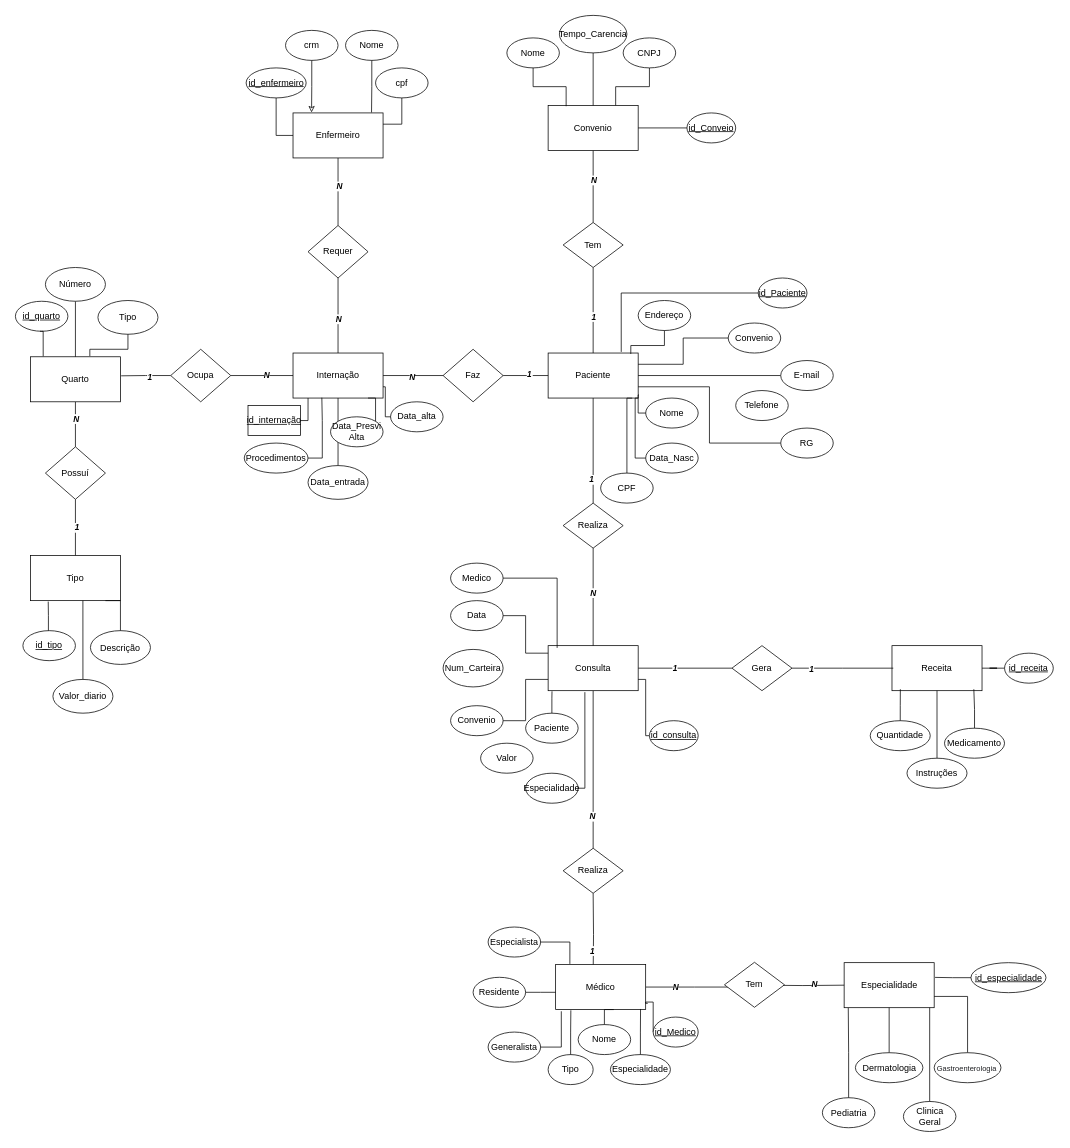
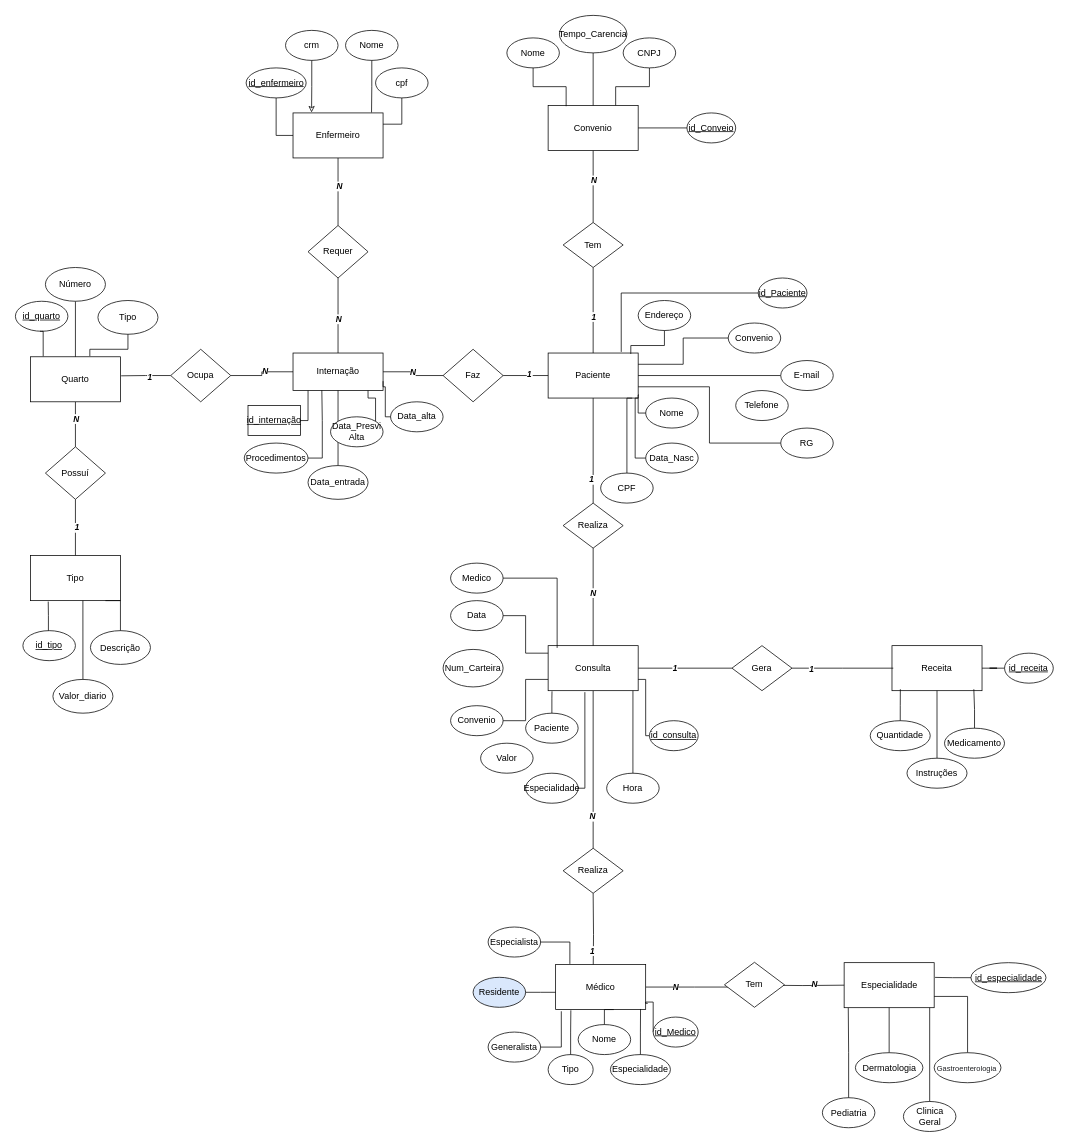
node "Internação": size 90x45 -> 90x38
edge "Consulta" -- "Hora": added
node "Hora": added
node "Residente": fillcolor #ffffff -> #dae8fc
